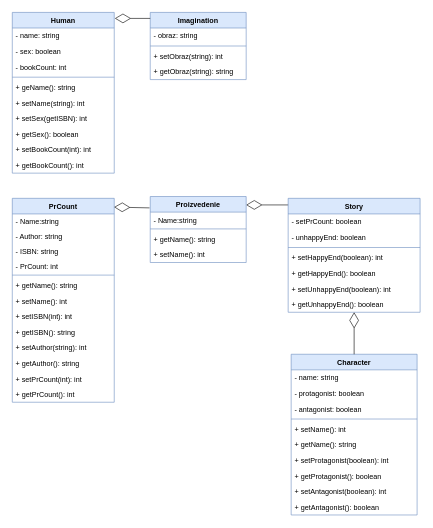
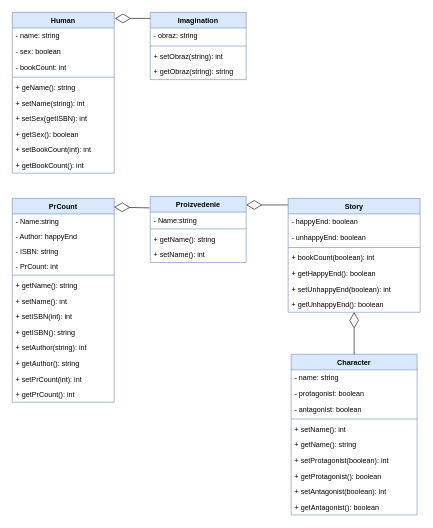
node "- setPrCount: boolean": label "- setPrCount: boolean" -> "- happyEnd: boolean"
node "- Author: string": label "- Author: string" -> "- Author: happyEnd"
node "+ setHappyEnd(boolean): int": label "+ setHappyEnd(boolean): int" -> "+ bookCount(boolean): int"
